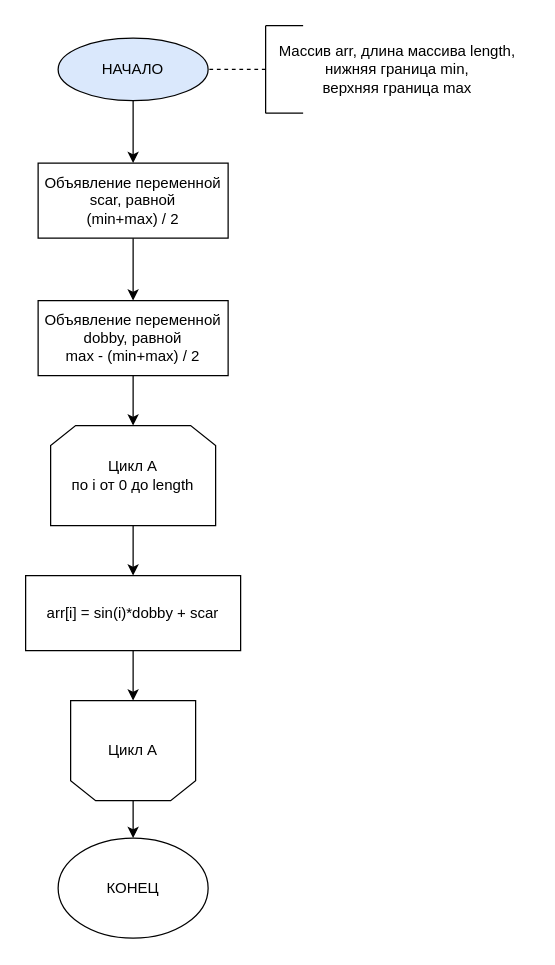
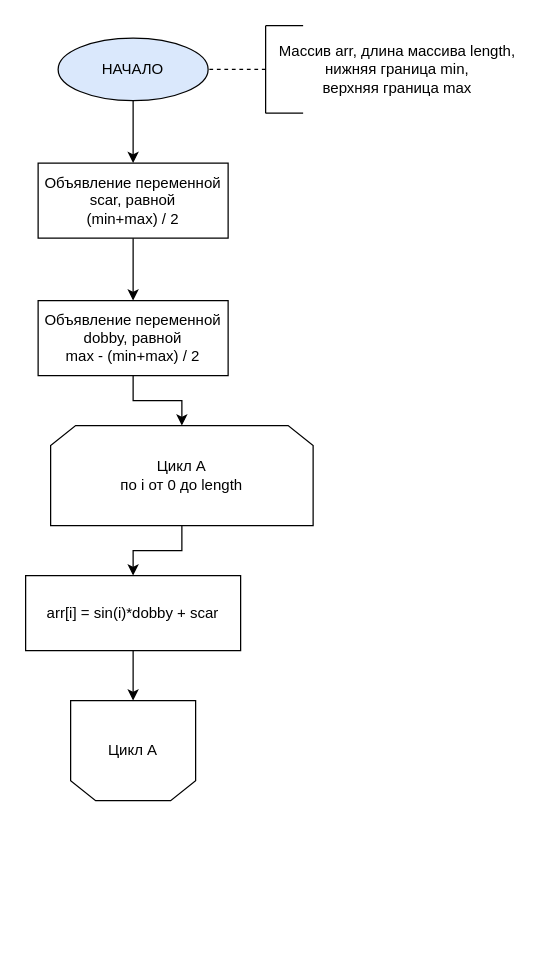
node "Цикл А по i от 0 до length": size 165x100 -> 263x100
edge "Цикл А" -> "КОНЕЦ": removed
node "КОНЕЦ": removed
